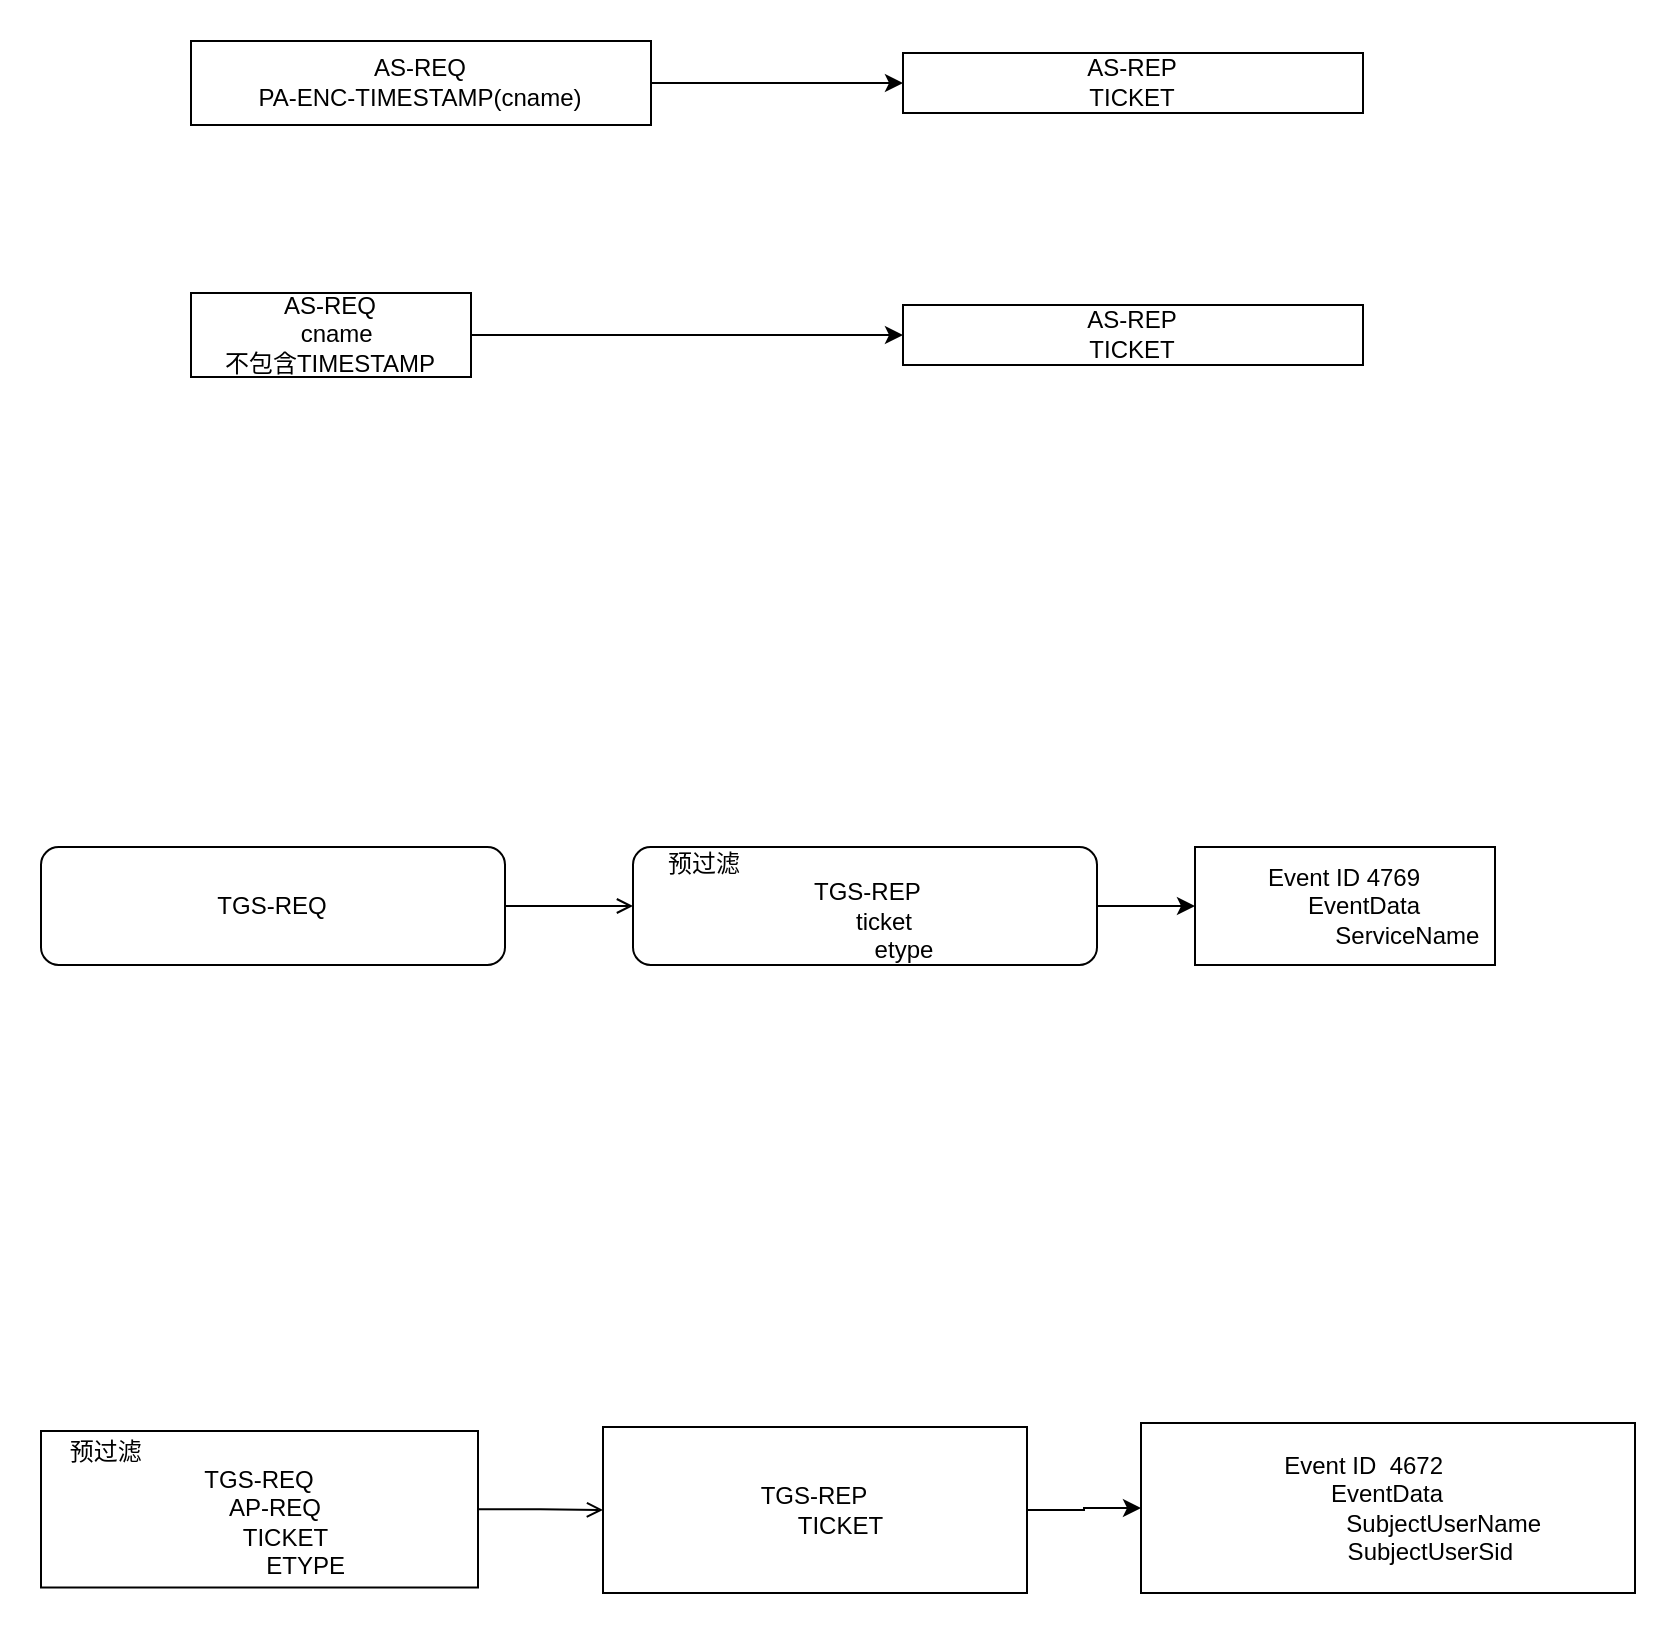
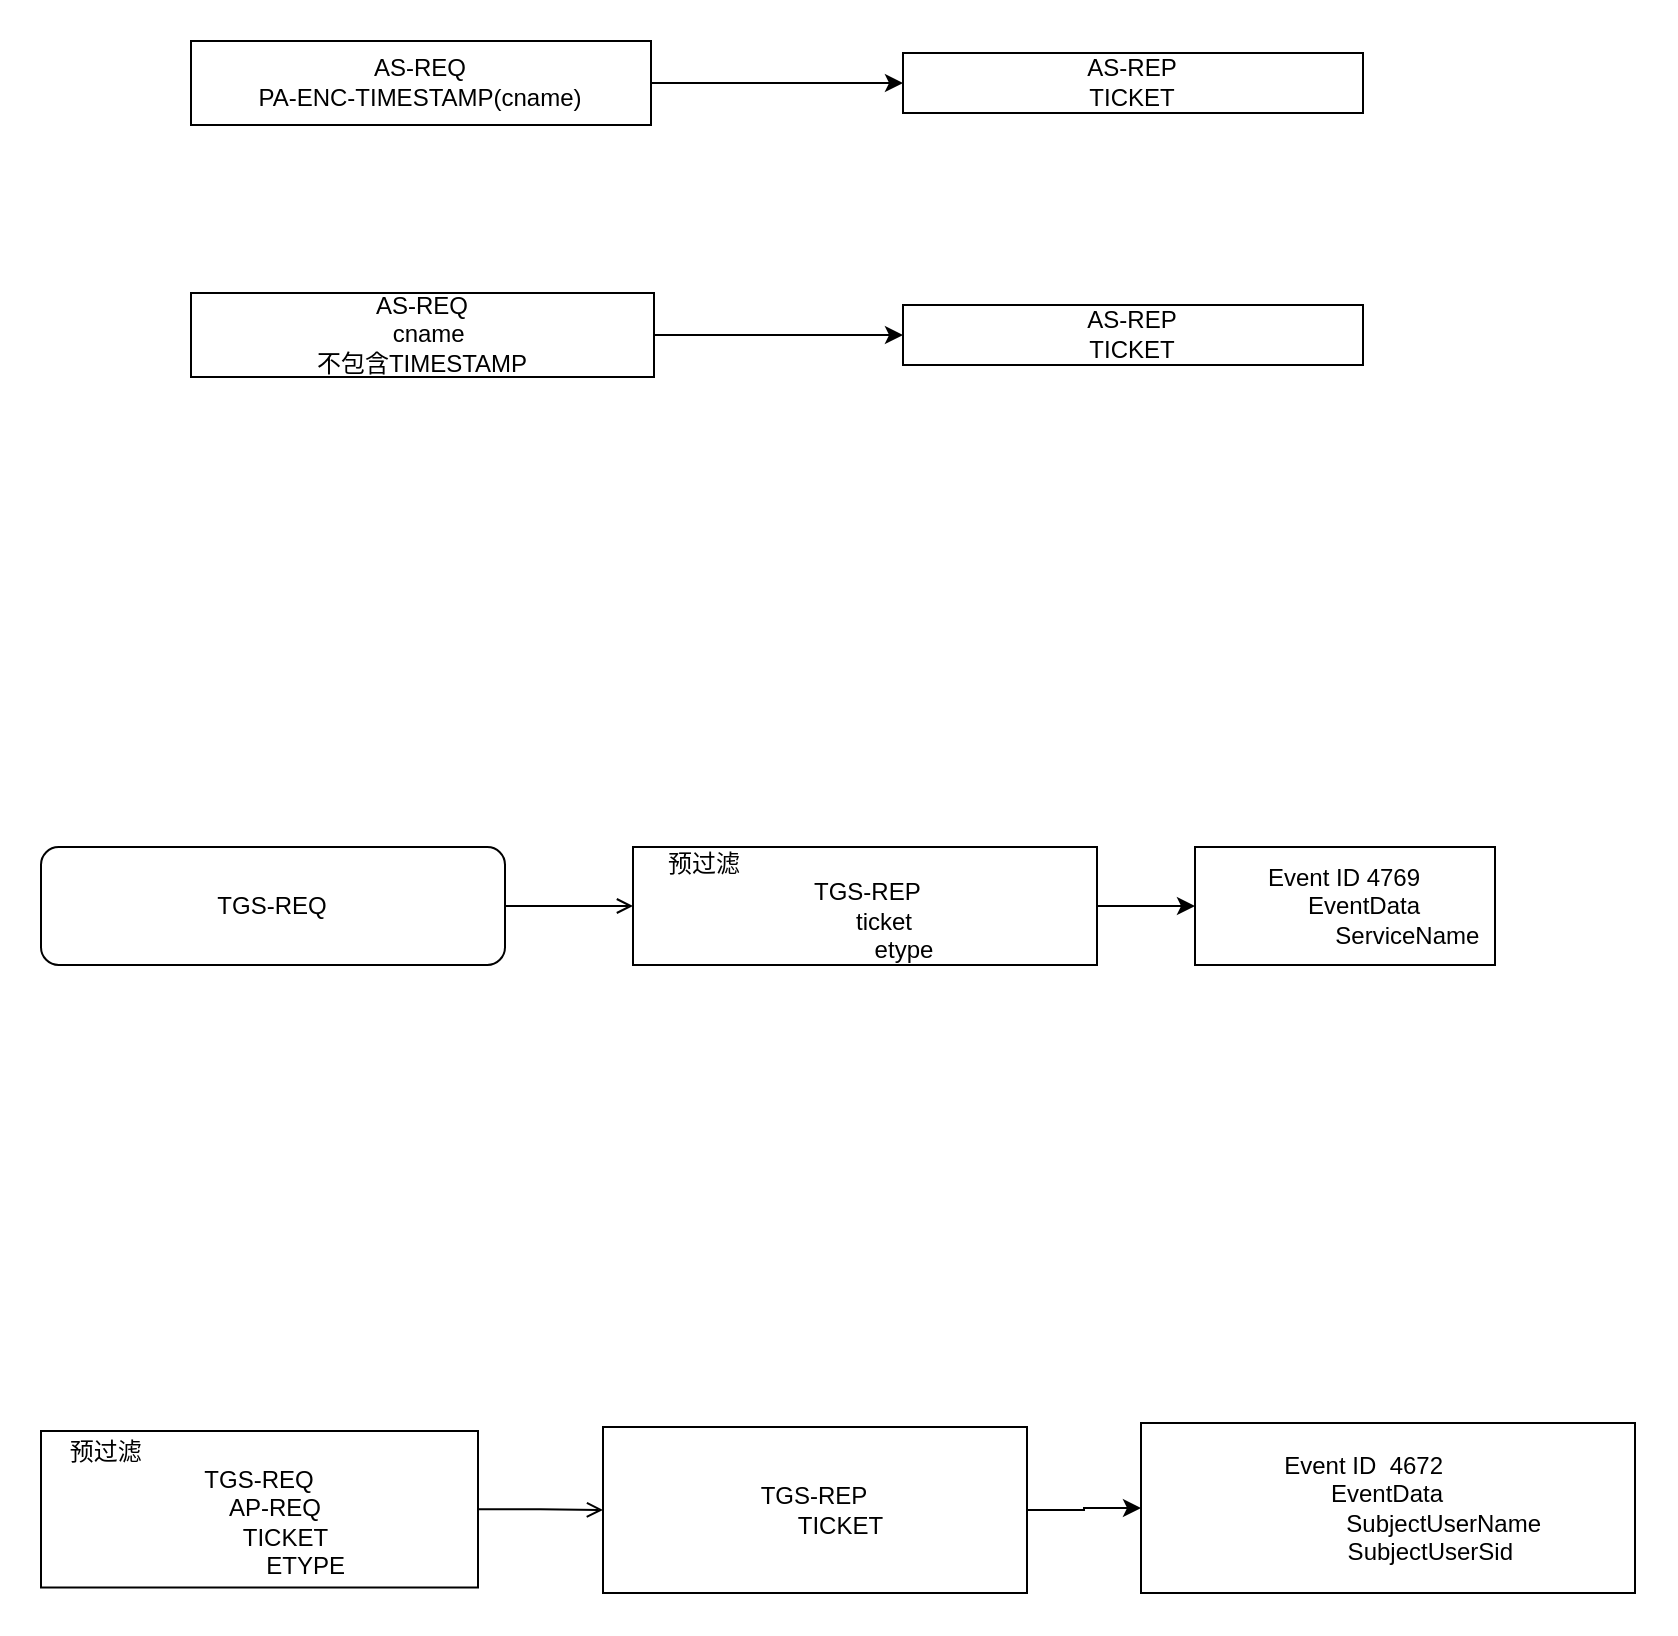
node "AS-REQ cname 不包含TIMESTAMP": size 280x84 -> 463x84
node "预过滤 TGS-REP ticket etype": shape rounded rectangle -> rectangle
